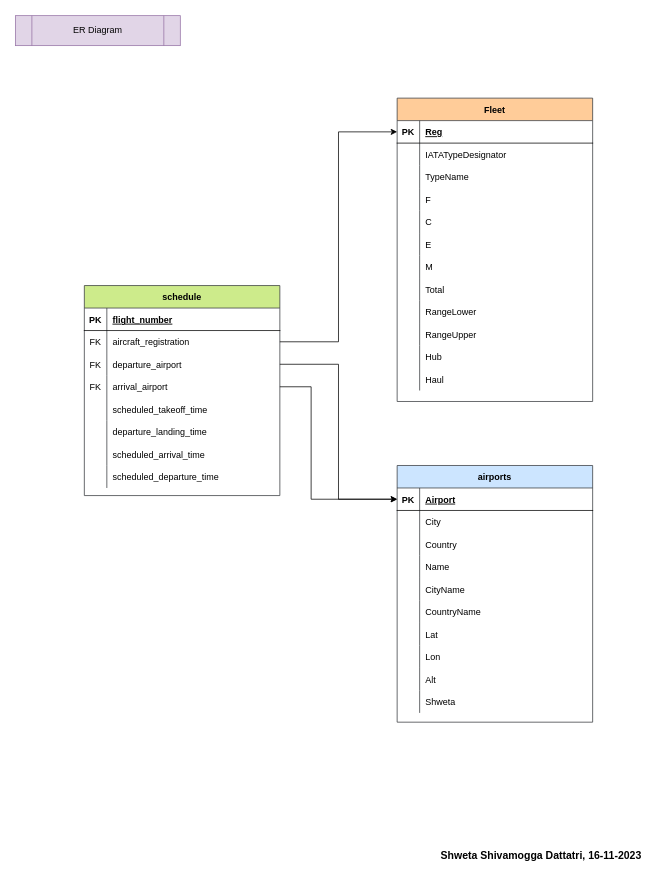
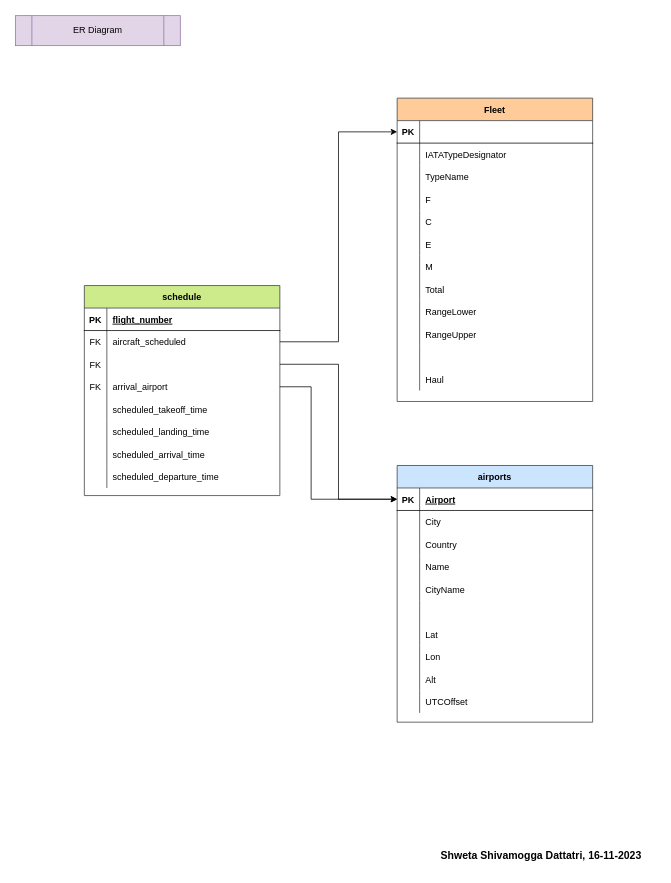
node "Reg": removed
node "aircraft_registration": label "aircraft_registration" -> "aircraft_scheduled"
node "Hub": removed
node "departure_airport": removed
node "departure_landing_time": label "departure_landing_time" -> "scheduled_landing_time"
node "CountryName": removed
node "Shweta": label "Shweta" -> "UTCOffset"
